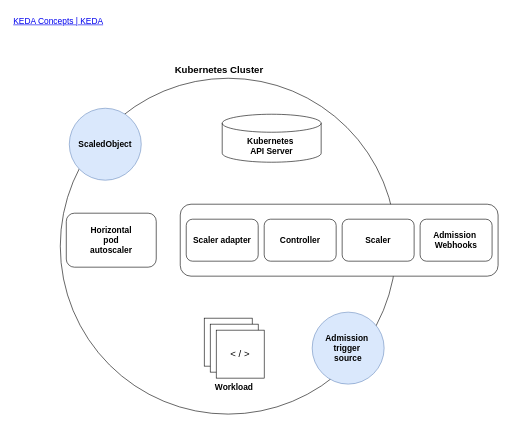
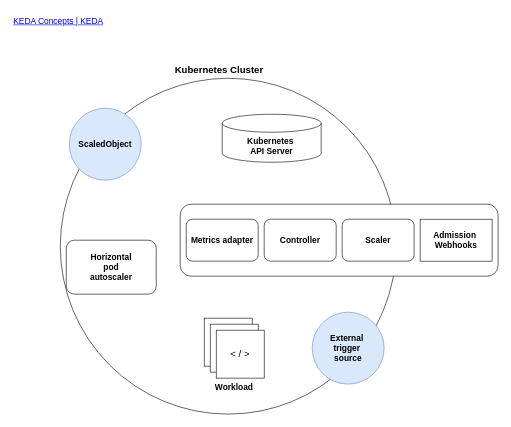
node "Horizontal pod autoscaler": moved (111, 240) -> (111, 267)
node "Scaler adapter": label "Scaler adapter" -> "Metrics adapter"
node "Admission Webhooks": shape rounded rectangle -> rectangle
node "Admission trigger source": label "Admission trigger source" -> "External trigger source"
